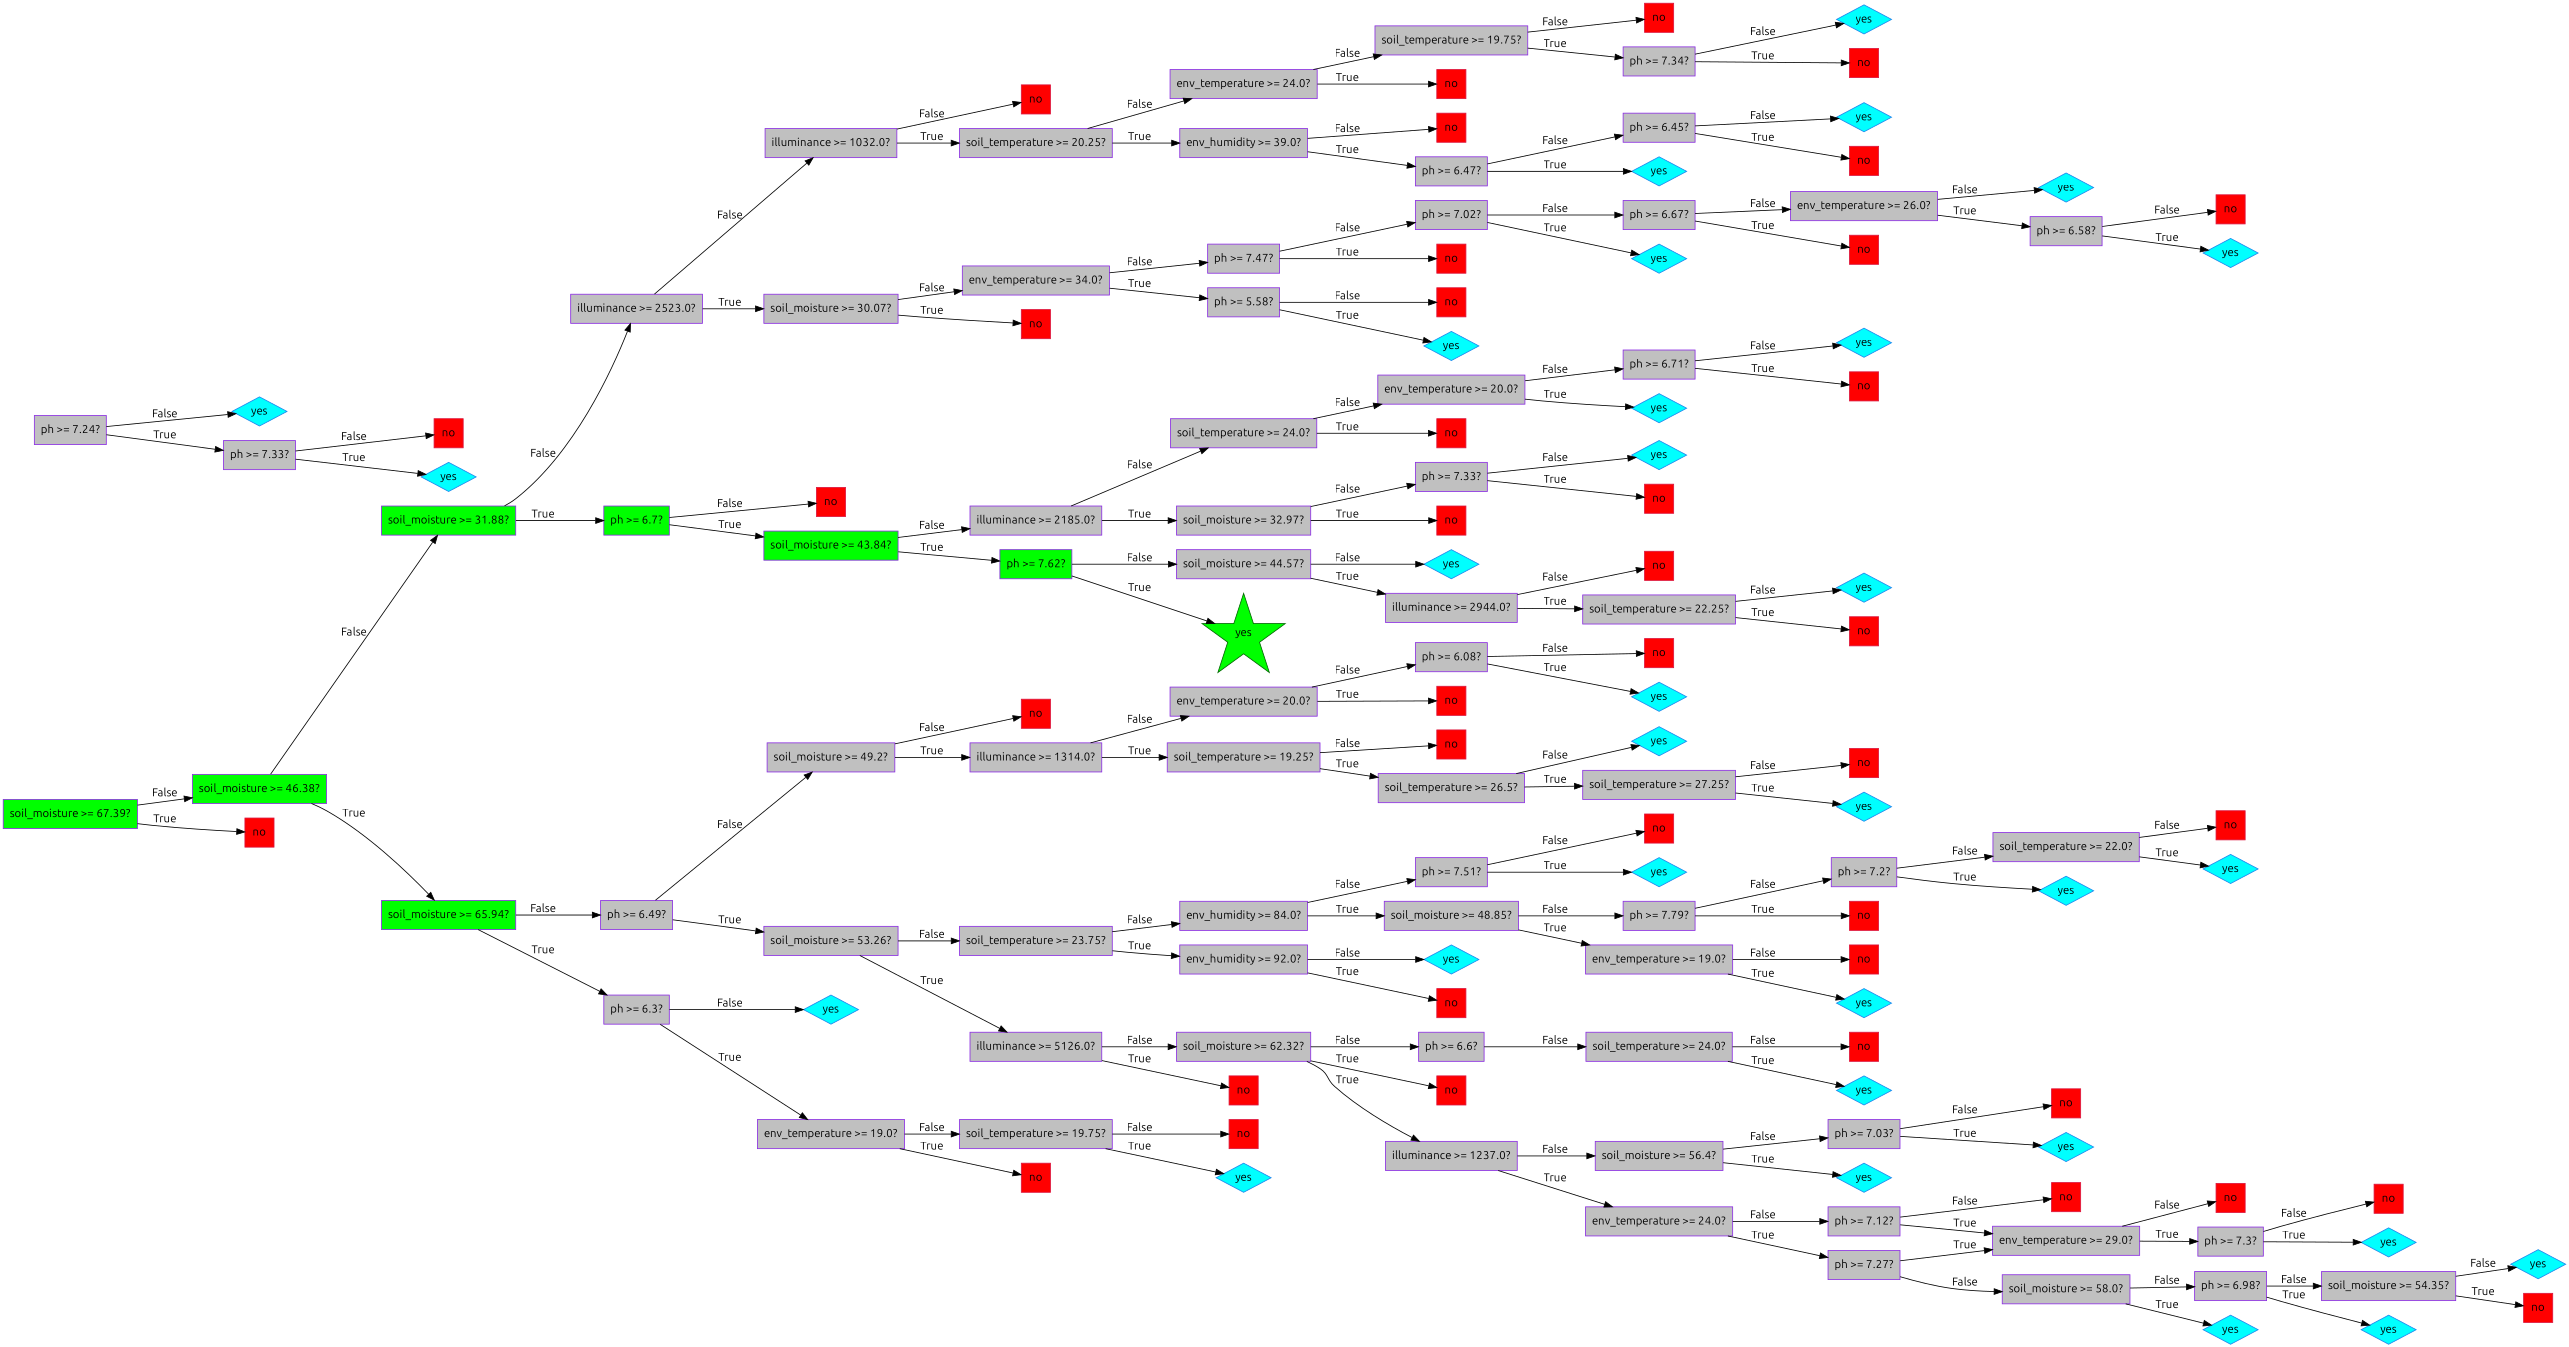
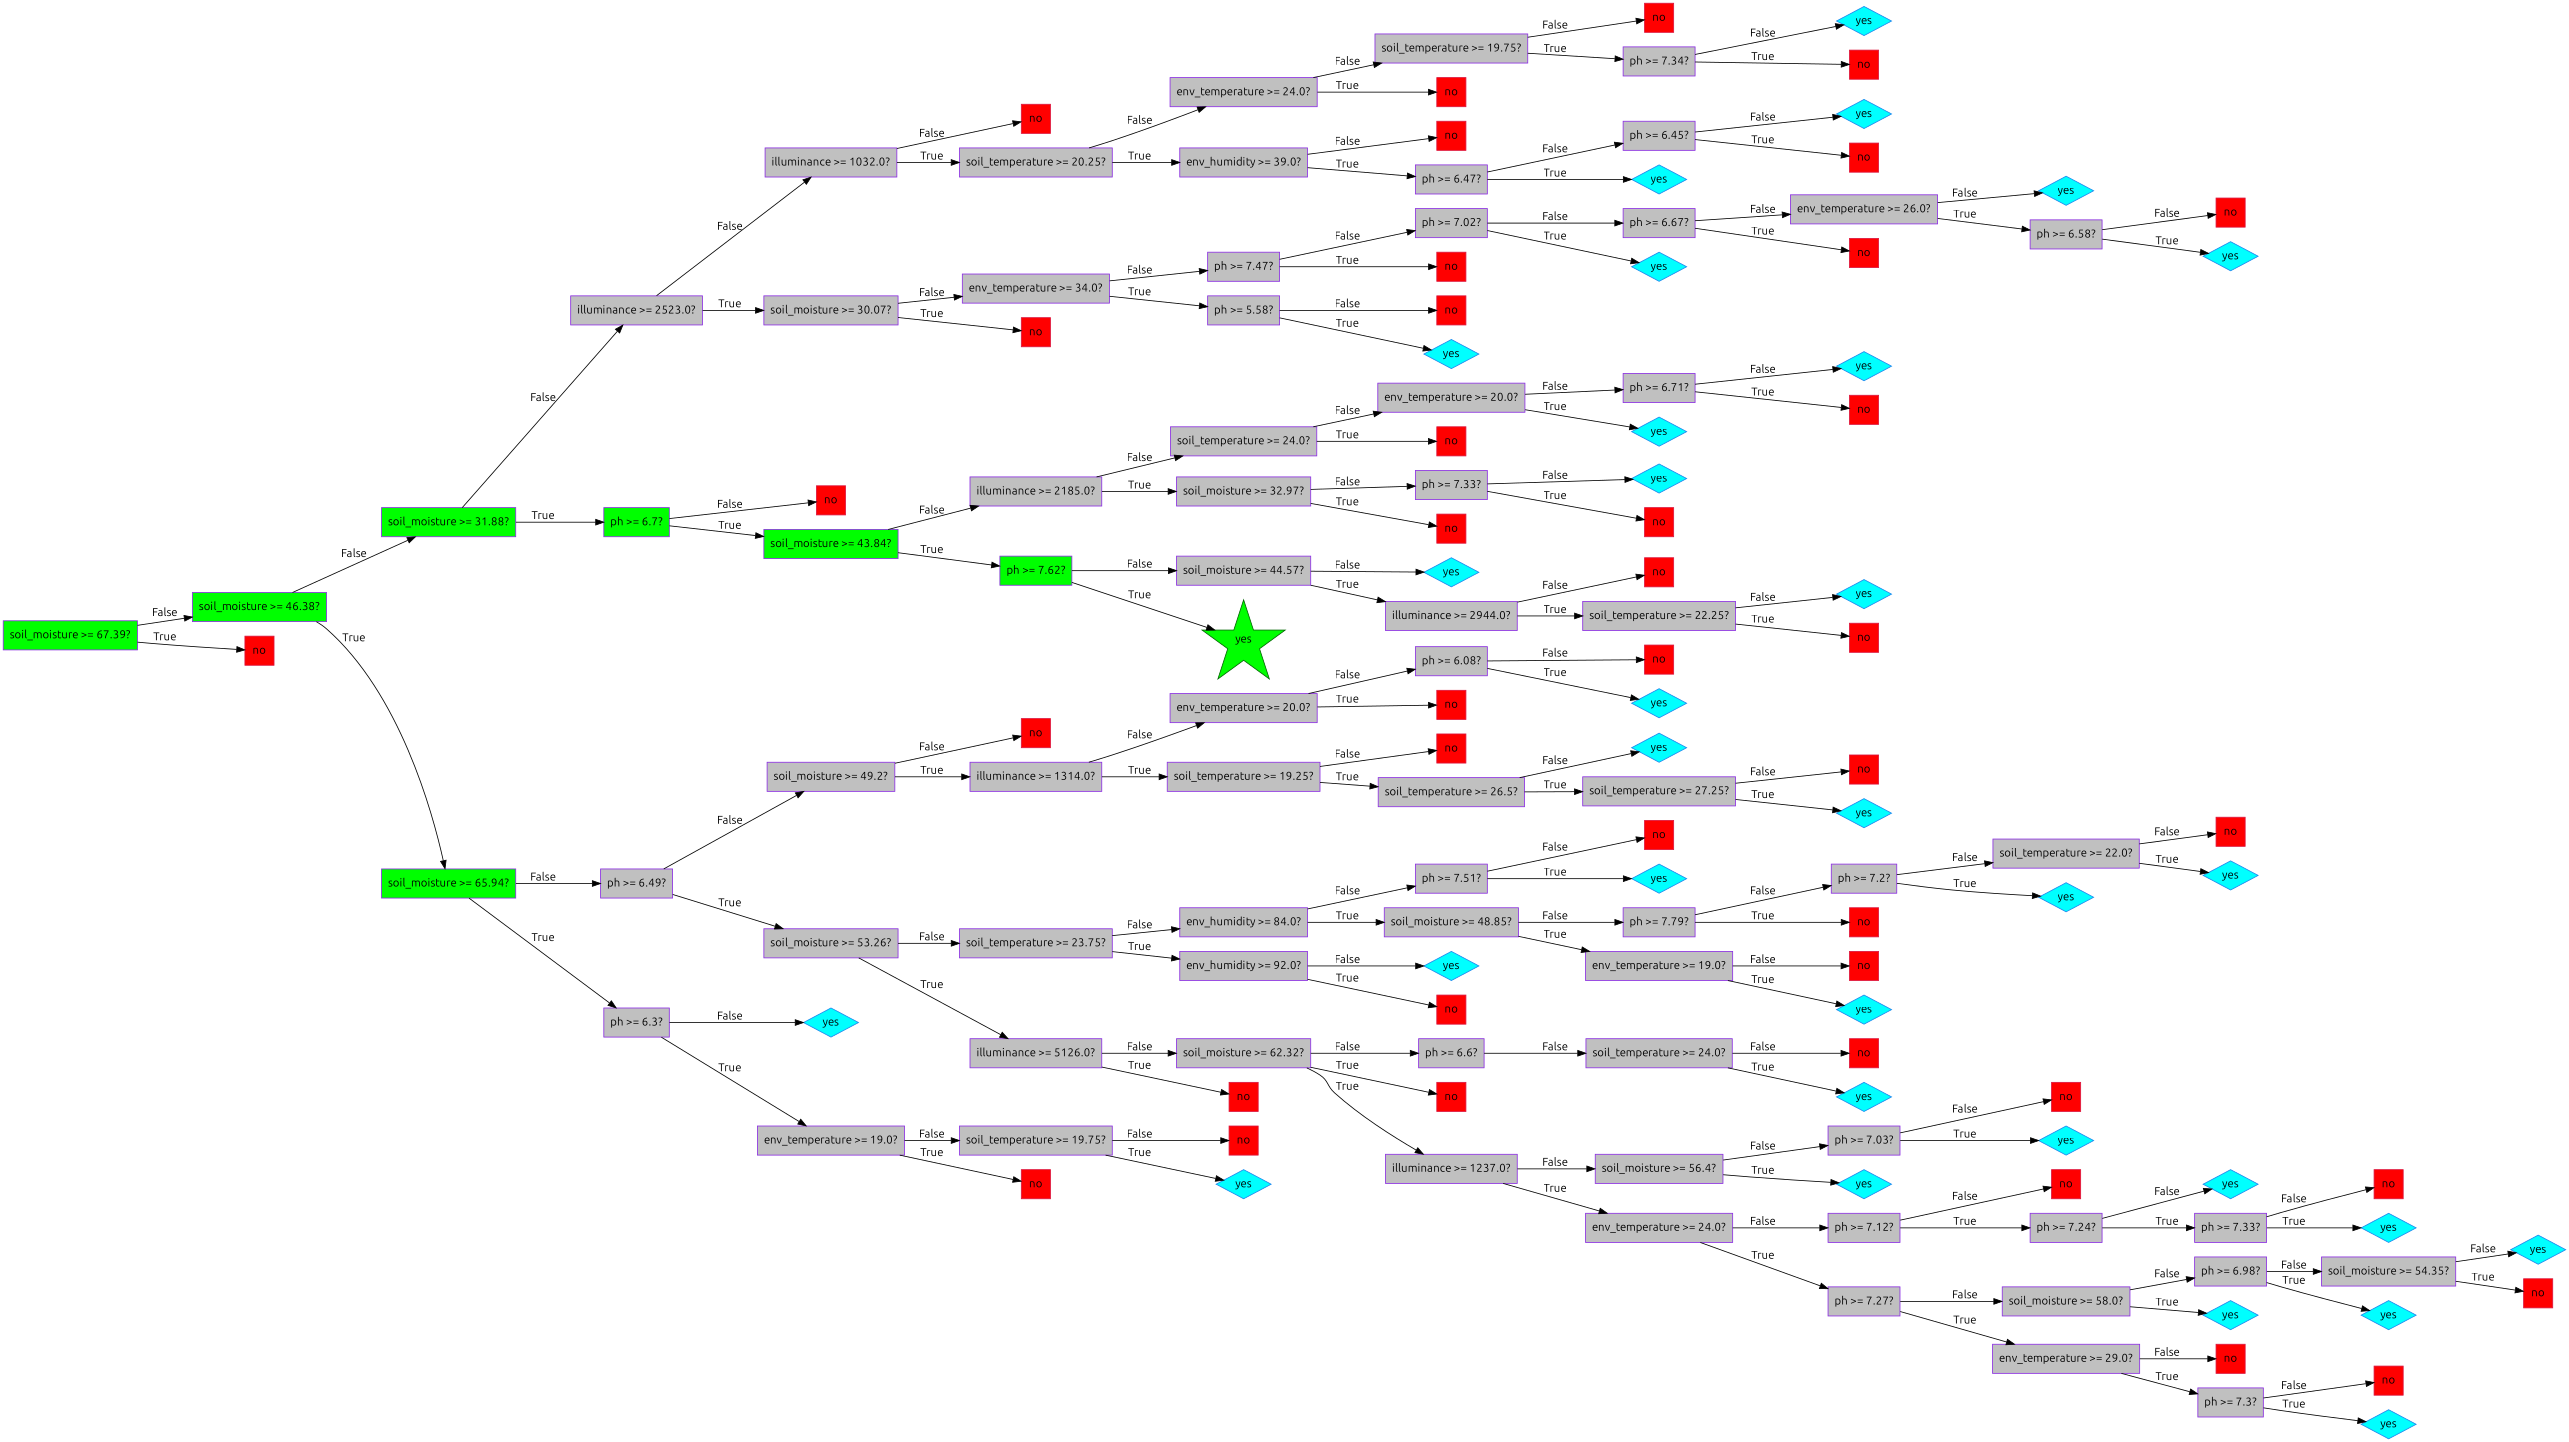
edge "ph >= 7.12?" -> "env_temperature >= 29.0?": now "ph >= 7.12?" -> "ph >= 7.24?"
